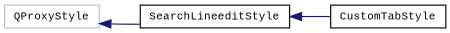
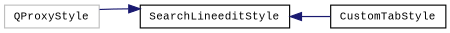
edge "SearchLineeditStyle" -> "QProxyStyle": reversed
